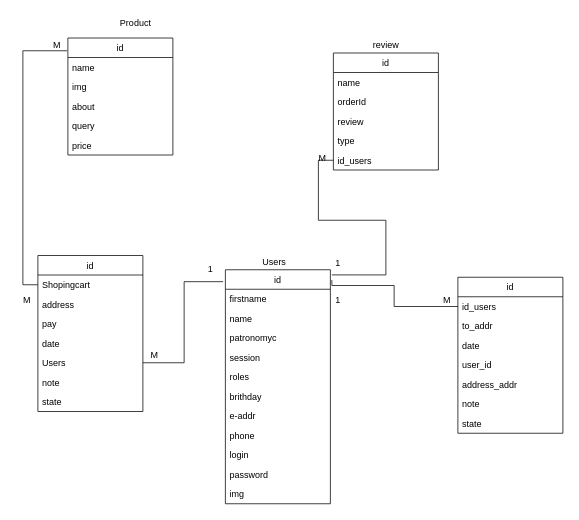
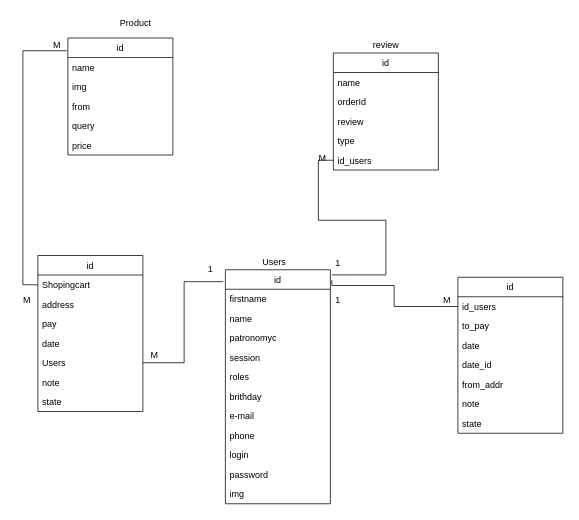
node "about": label "about" -> "from"
node "to_addr": label "to_addr" -> "to_pay"
node "user_id": label "user_id" -> "date_id"
node "address_addr": label "address_addr" -> "from_addr"
node "e-addr": label "e-addr" -> "e-mail"
